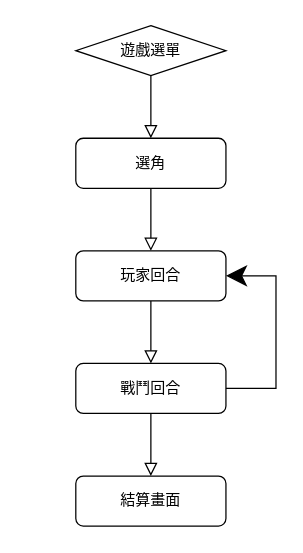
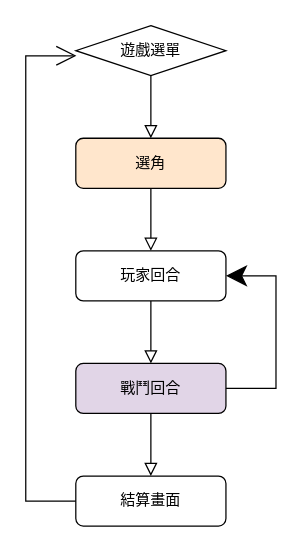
node "選角": fillcolor #ffffff -> #ffe6cc
edge "結算畫面" -> "遊戲選單": added
node "戰鬥回合": fillcolor #ffffff -> #e1d5e7
